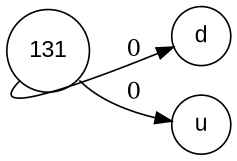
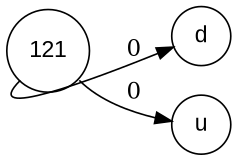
node "131": label "131" -> "121"
